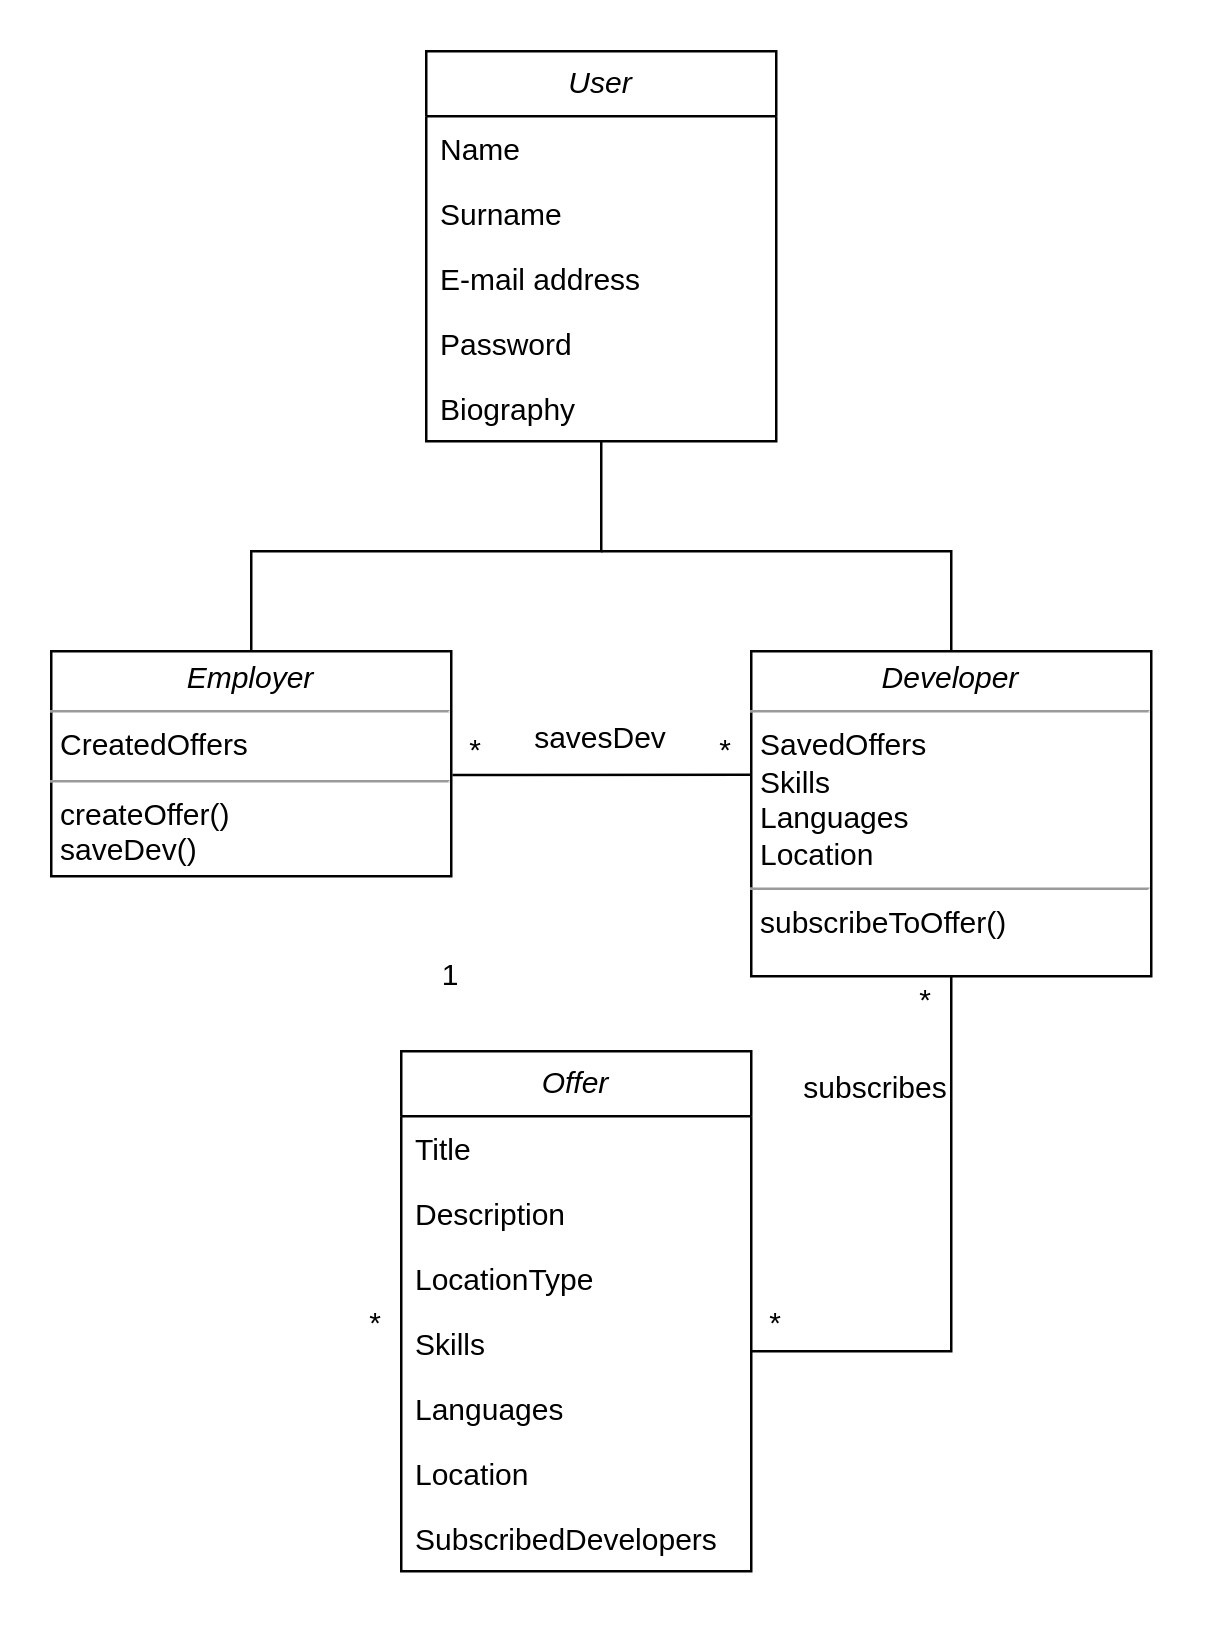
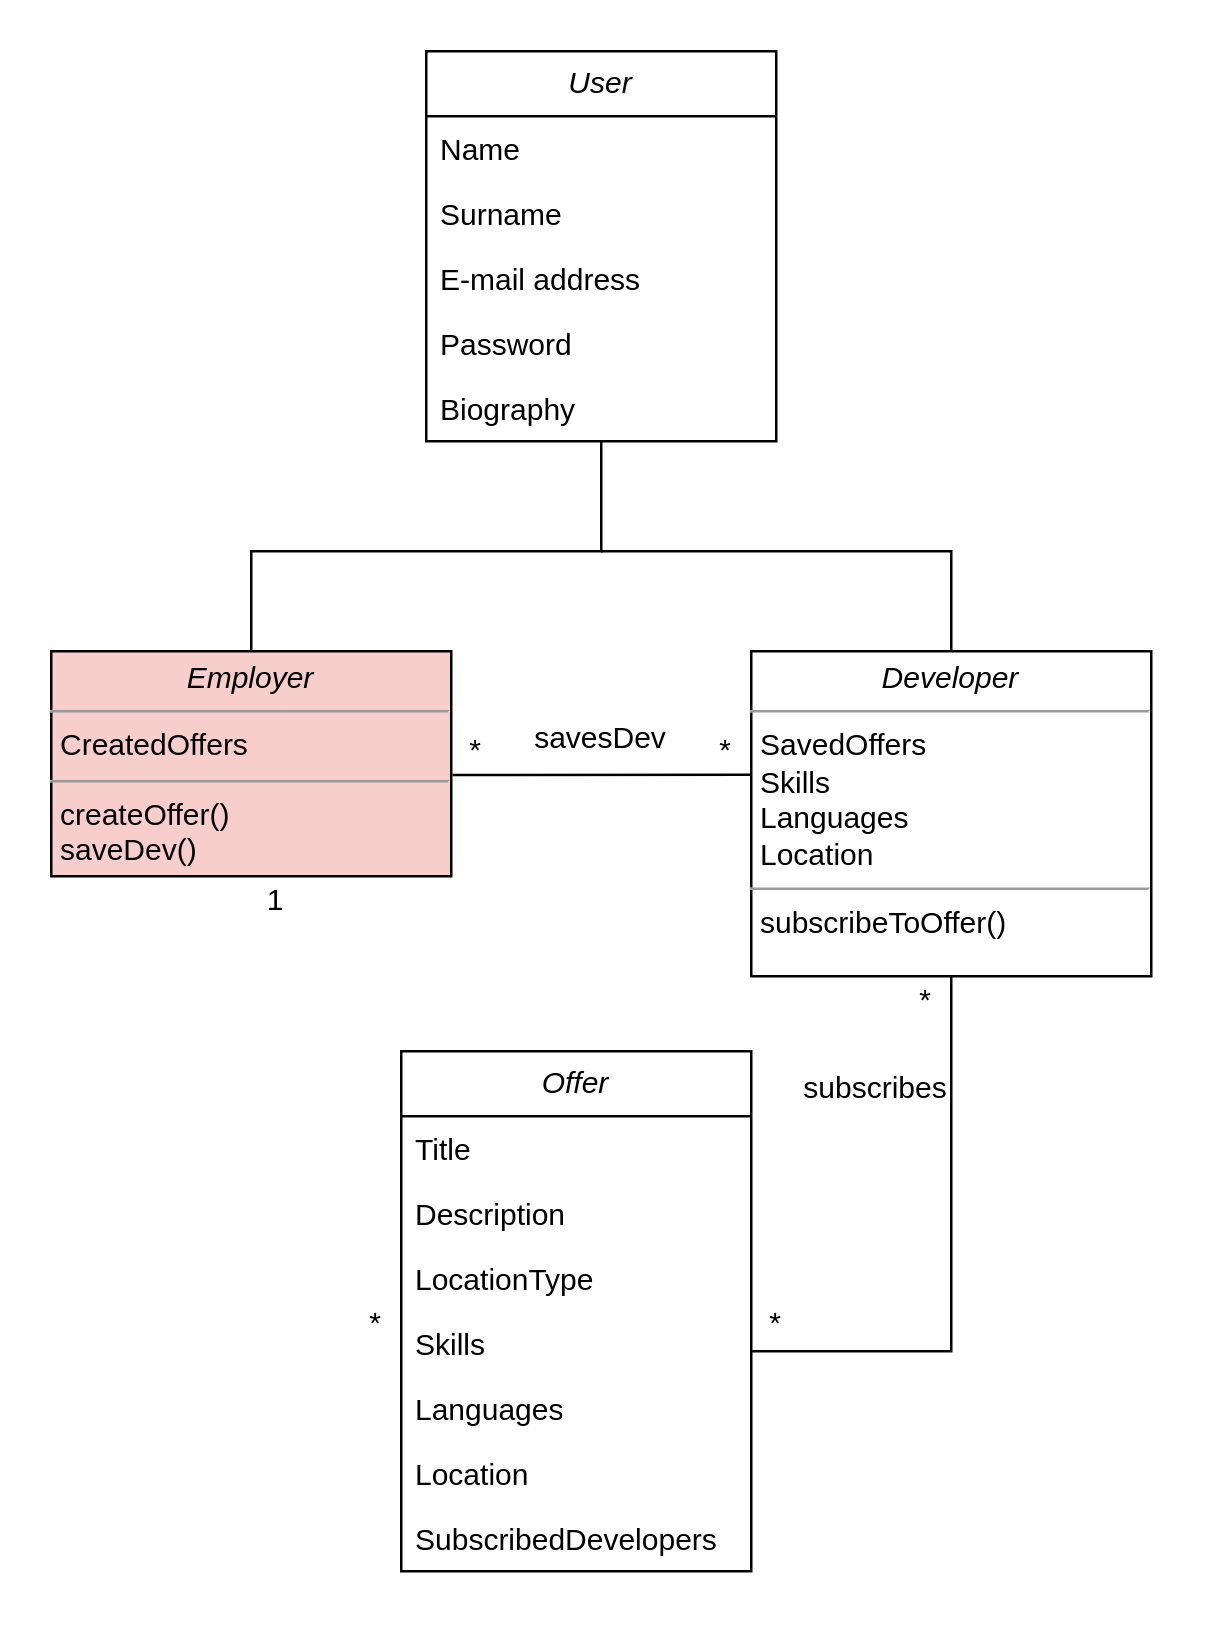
node "Employer CreatedOffers createOffer() saveDev()": fillcolor #ffffff -> #f8cecc
node "1": moved (451, 976) -> (276, 901)
